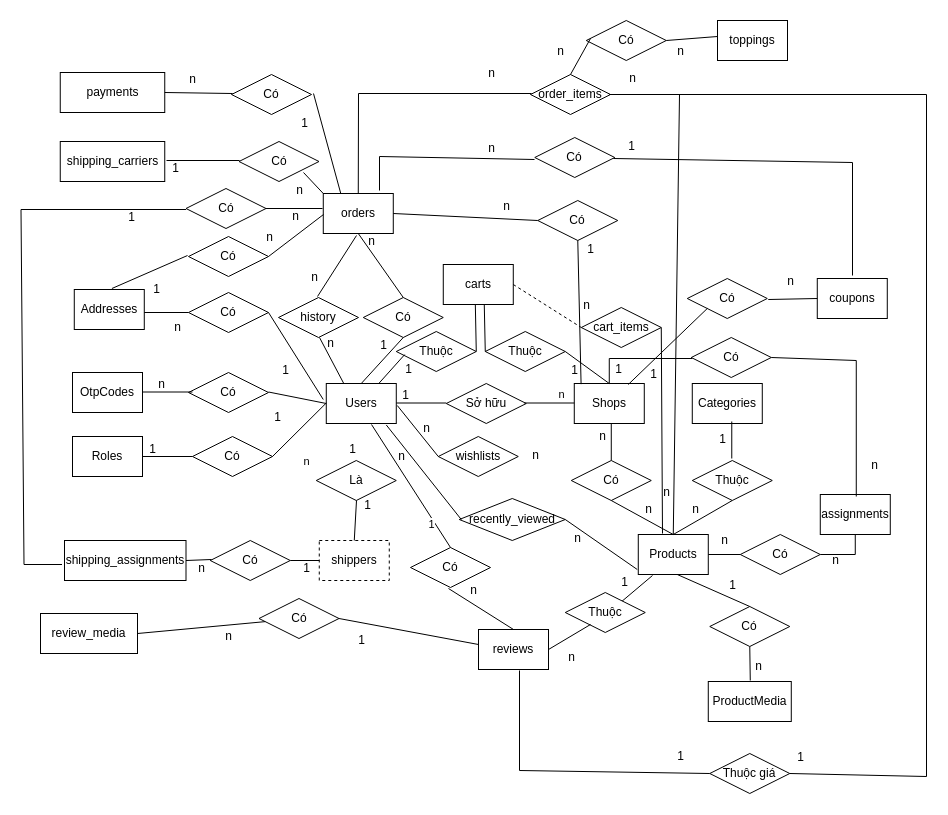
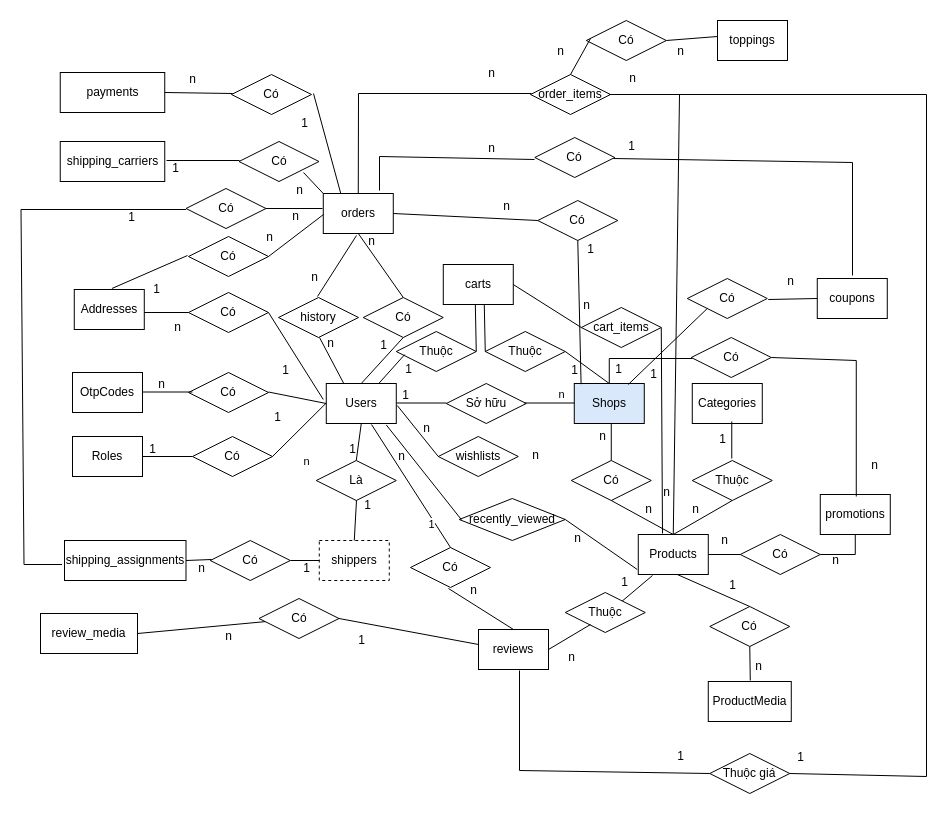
edge "carts" -- "cart_items": style dashed -> solid
node "Shops": fillcolor #ffffff -> #dae8fc
edge "Users" -- "Là": added
node "assignments": label "assignments" -> "promotions"
